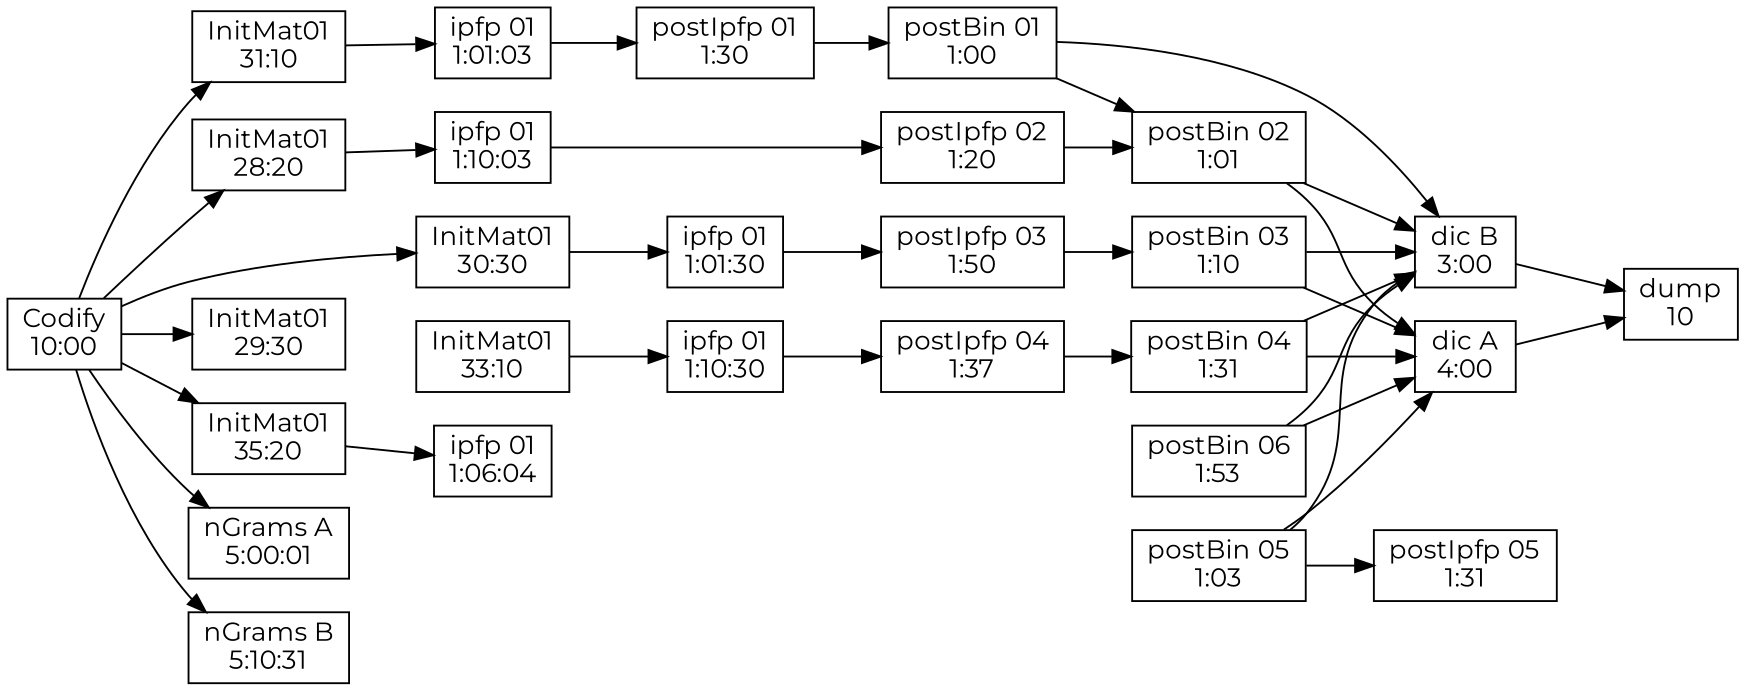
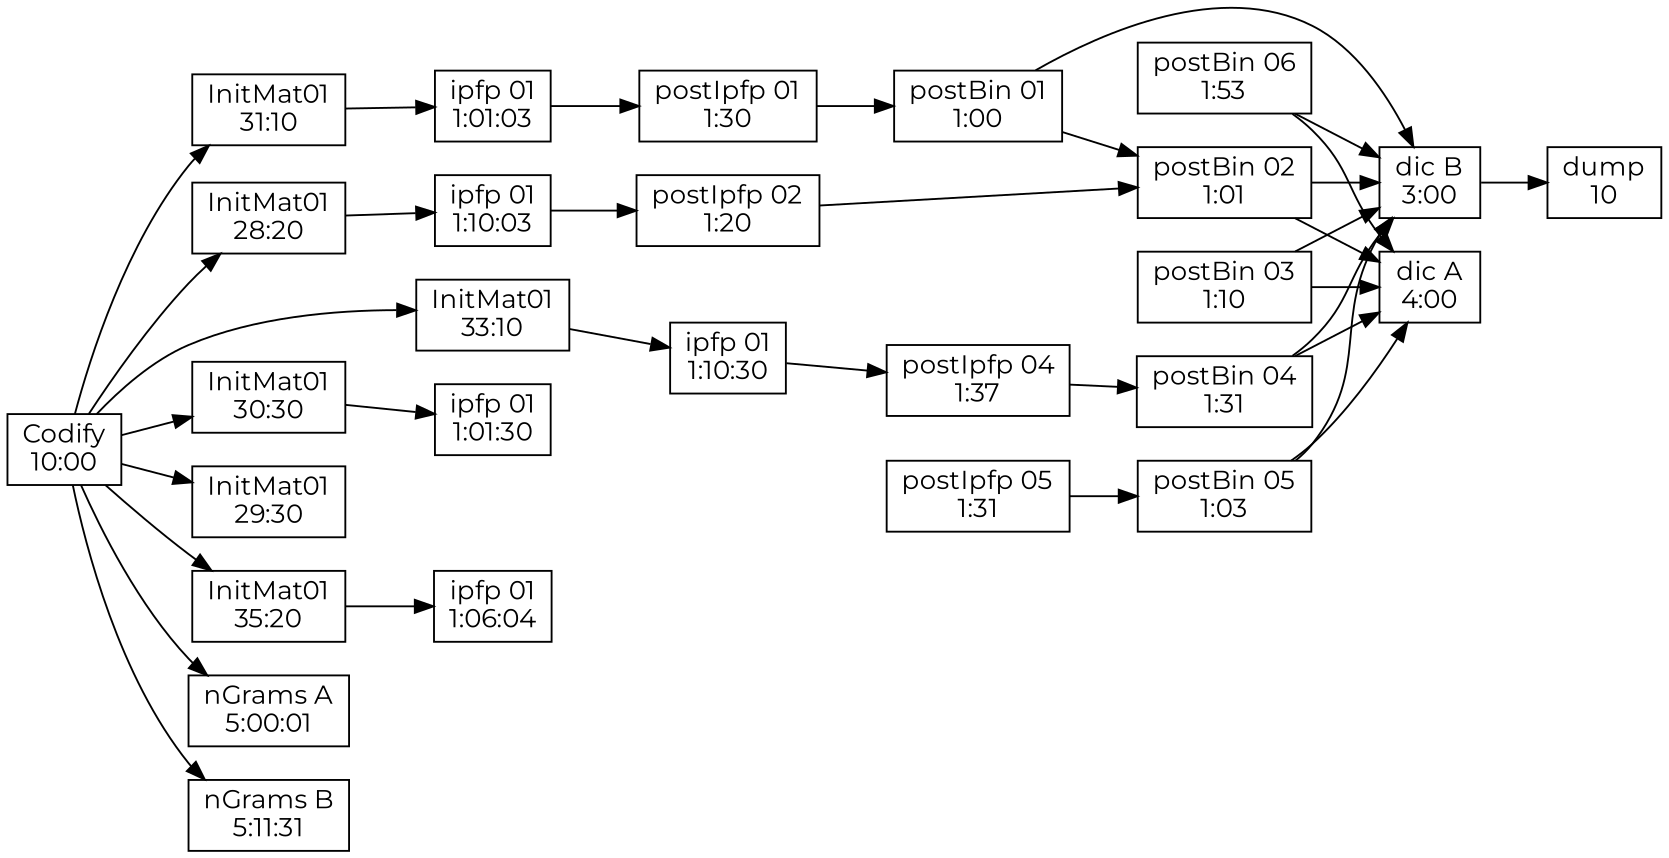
node "postIpfp 03 1:50": removed
edge "Codify 10:00" -> "InitMat01 33:10": added
edge "dic A 4:00" -> "dump 10": removed
edge "postBin 05 1:03" -> "postIpfp 05 1:31": reversed
node "nGrams B 5:10:31": label "nGrams B 5:10:31" -> "nGrams B 5:11:31"
